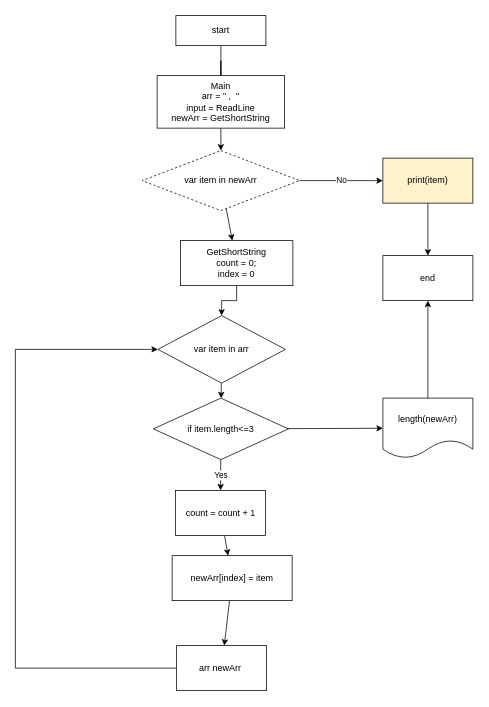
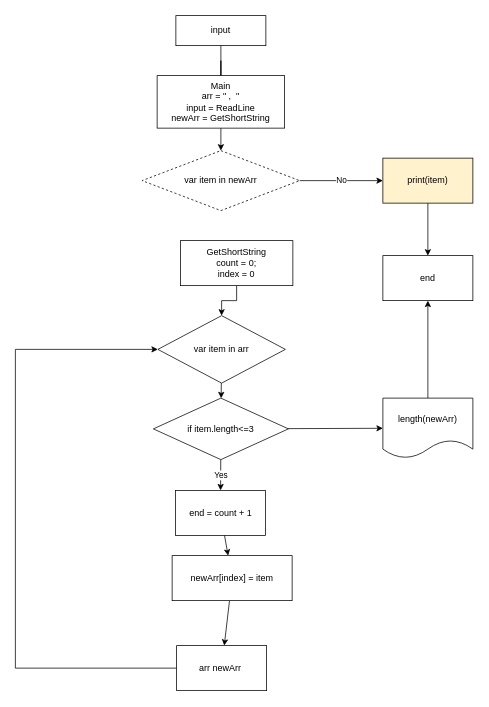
node "start": label "start" -> "input"
edge "var item in newArr" -> "GetShortString count = 0; index = 0": removed
node "count = count + 1": label "count = count + 1" -> "end = count + 1"
